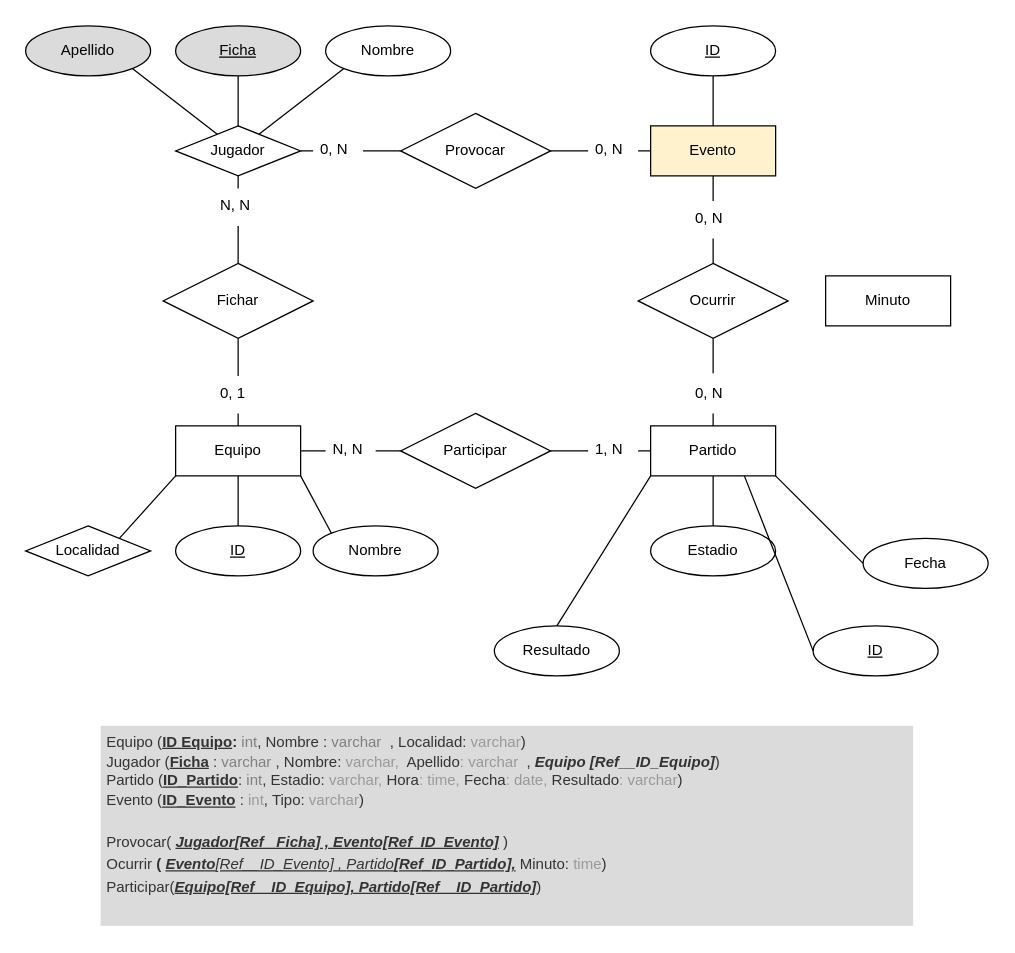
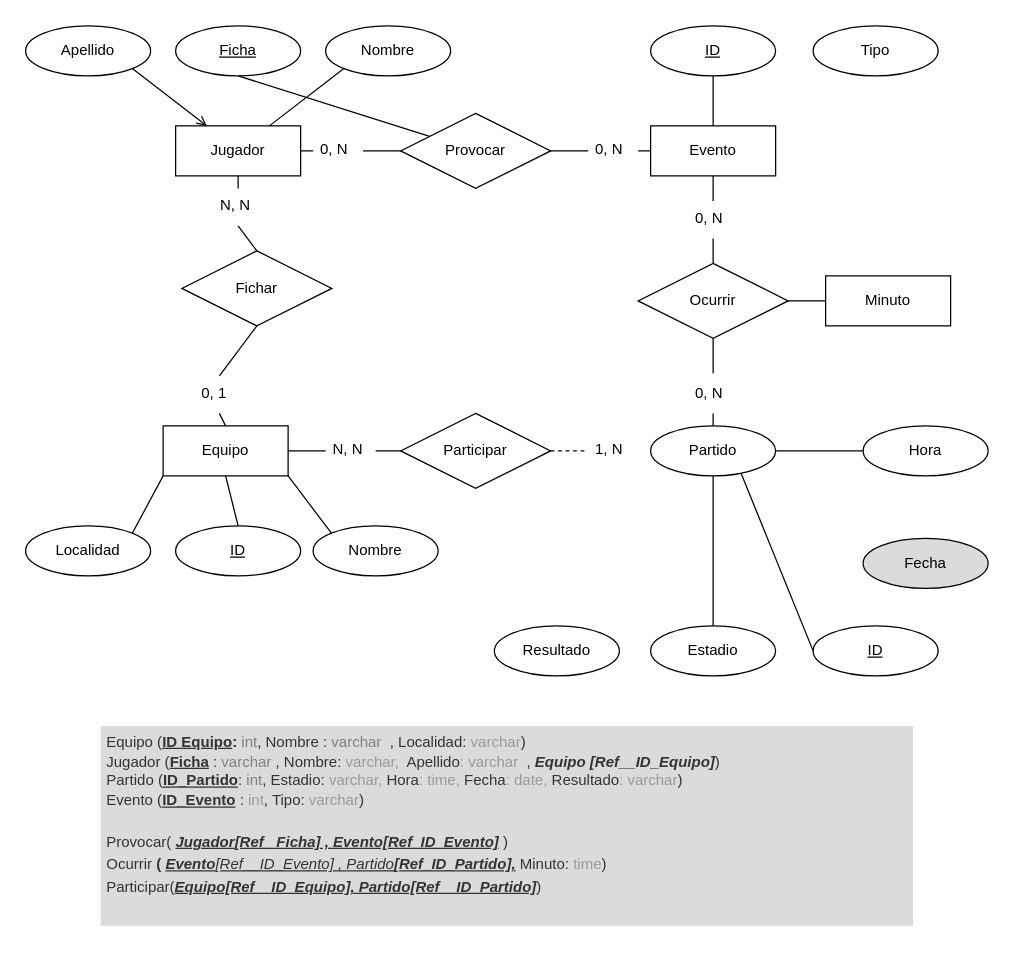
node "Apellido": fillcolor #dbdbdb -> #ffffff
node "Ficha": fillcolor #dbdbdb -> #ffffff
node "Tipo": added
edge "Ficha" -- "Jugador": now "Ficha" -- "Provocar"
edge "Apellido" -- "Jugador": arrowhead none -> open
node "Jugador": shape diamond -> rectangle
node "Evento": fillcolor #fff2cc -> #ffffff
node "Fichar": moved (238, 301) -> (257, 288)
edge "Ocurrir" -- "Minuto": added
node "0, 1": moved (238, 394) -> (219, 394)
node "Equipo": moved (238, 451) -> (226, 451)
edge "Participar" -- "1, N": style solid -> dashed
edge "1, N" -- "Partido": removed
node "Partido": shape rectangle -> ellipse
edge "Partido" -- "Hora": added
node "Hora": added
edge "Partido" -- "Fecha": removed
node "Localidad": shape diamond -> ellipse
edge "Partido" -- "Resultado": removed
node "Estadio": moved (713, 551) -> (713, 651)
node "Fecha": fillcolor #ffffff -> #dbdbdb
